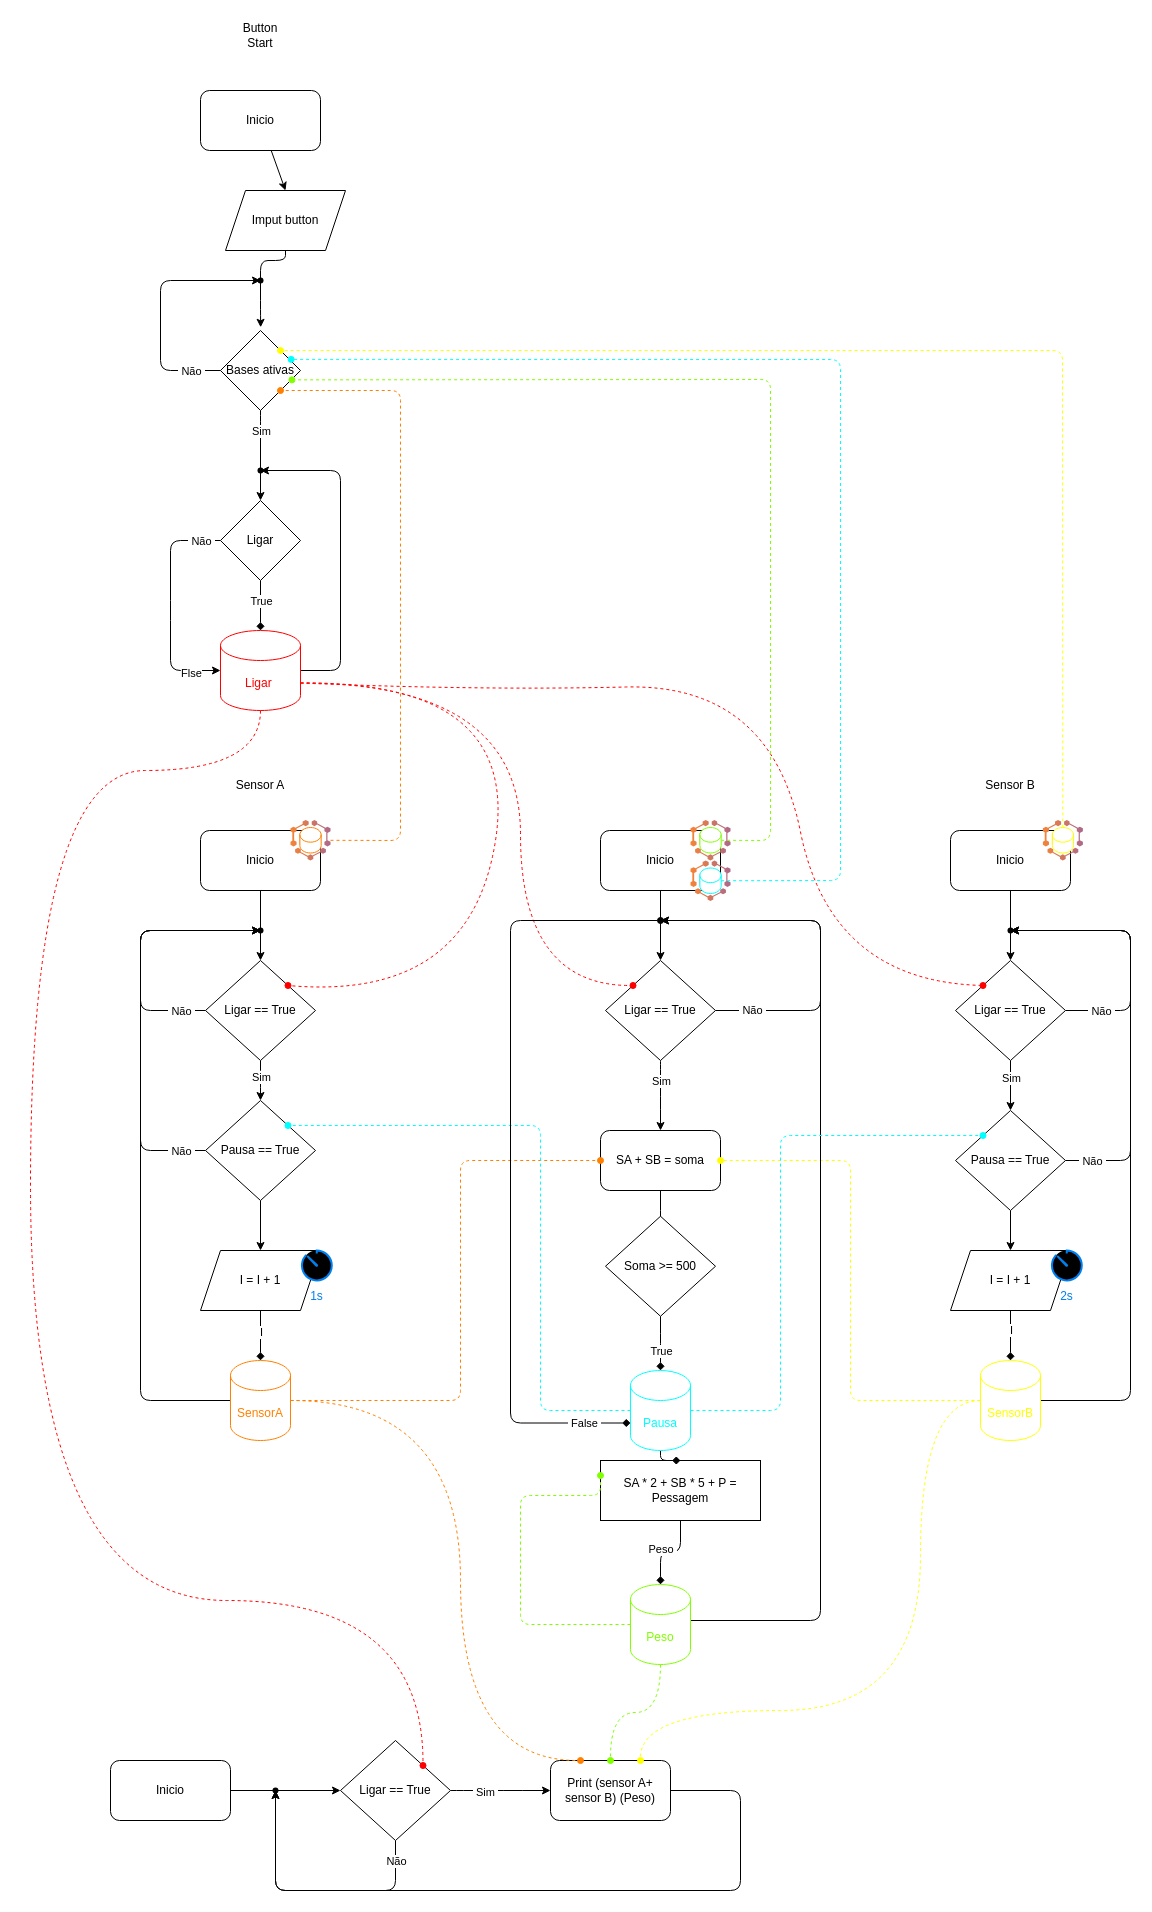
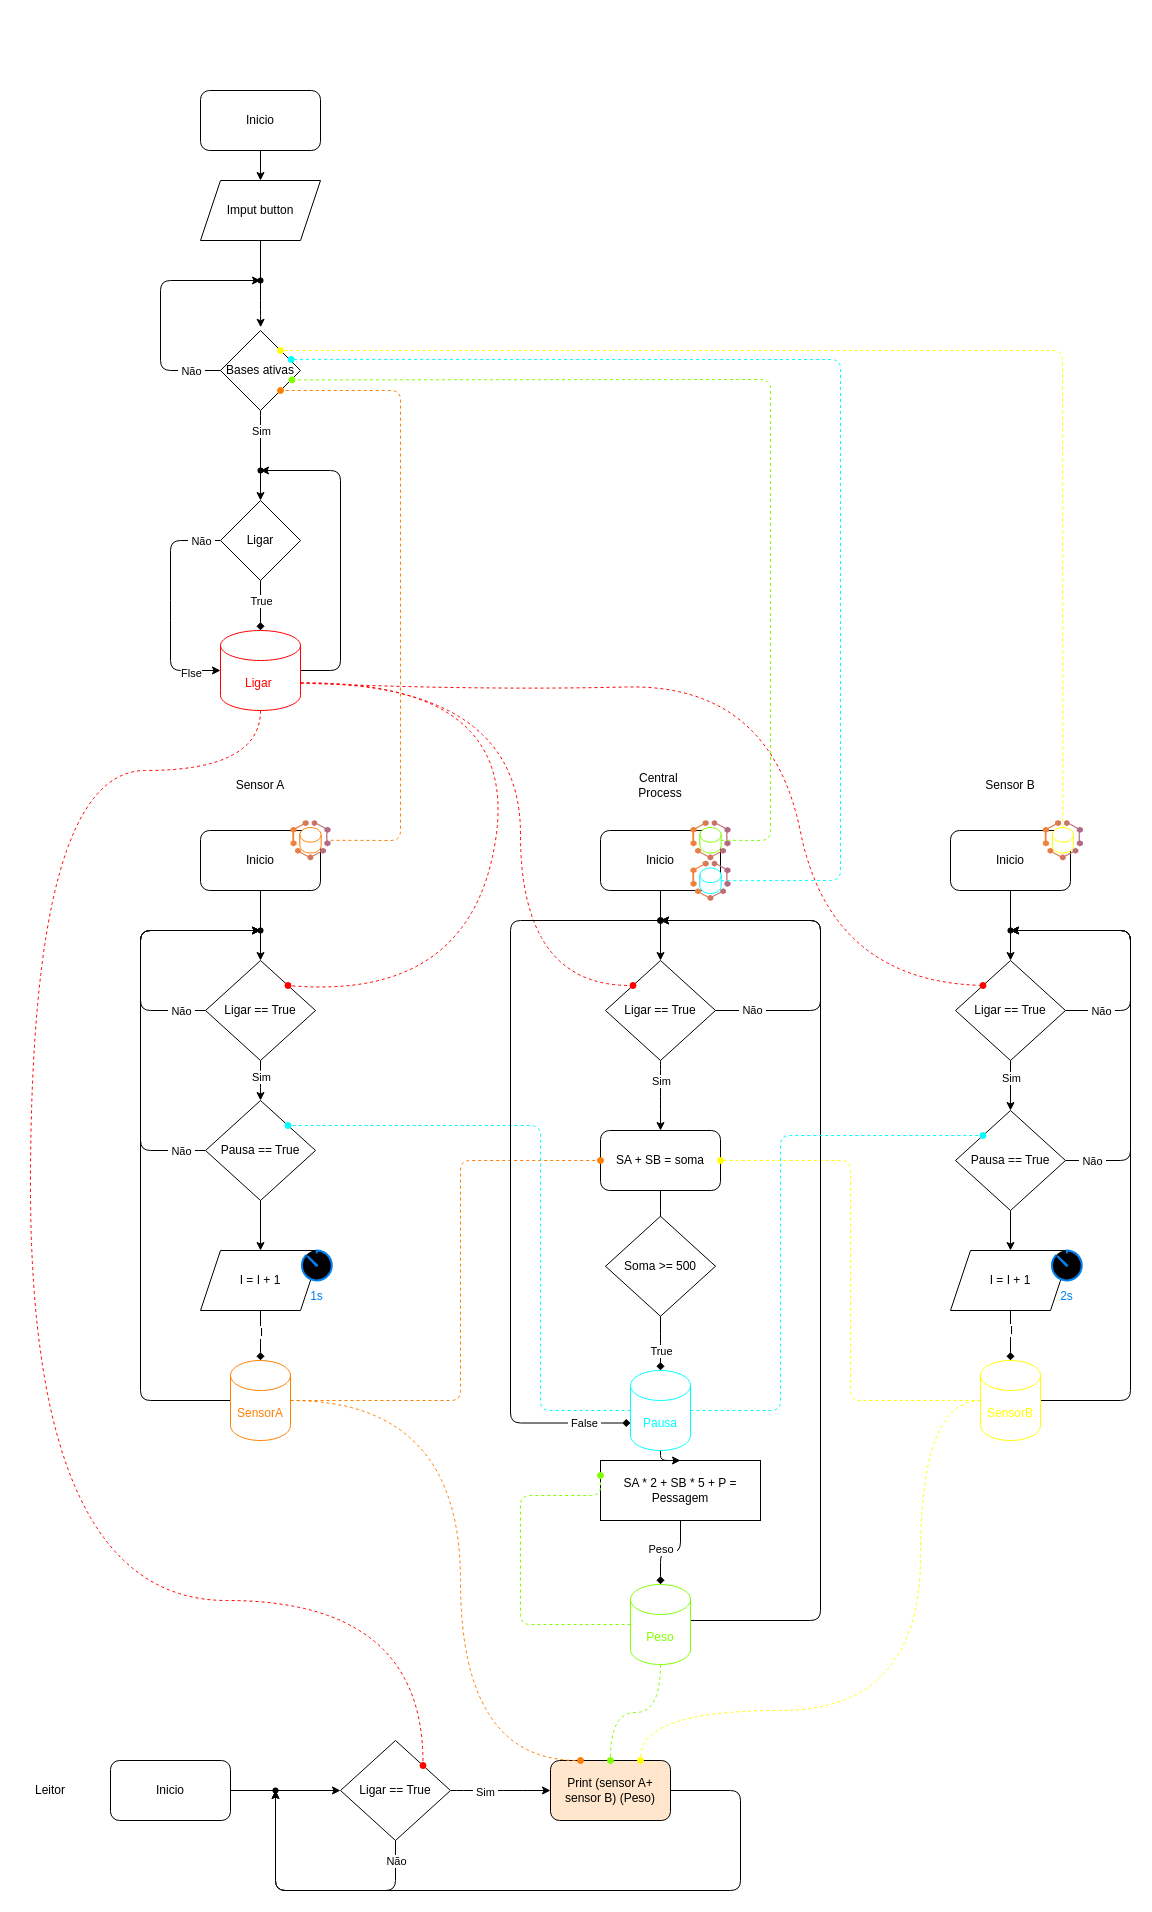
node "Button Start": removed
node "Imput button": moved (286, 221) -> (261, 211)
node "Central Process": added
edge "Pausa" -> "SA * 2 + SB * 5 + P = Pessagem": arrowhead diamond -> classic
node "Leitor": added
node "Print (sensor A+ sensor B) (Peso)": fillcolor #ffffff -> #ffe6cc
